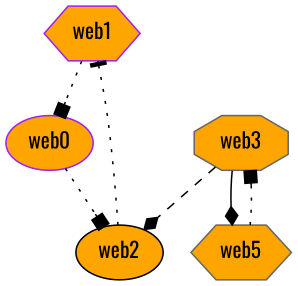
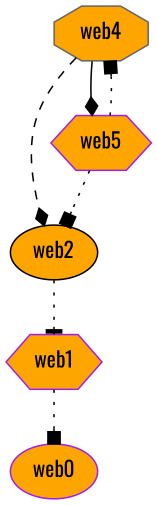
node "web3": label "web3" -> "web4"
edge "web0" -> "web2": now "web5" -> "web2"
node "web5": color gray40 -> purple
